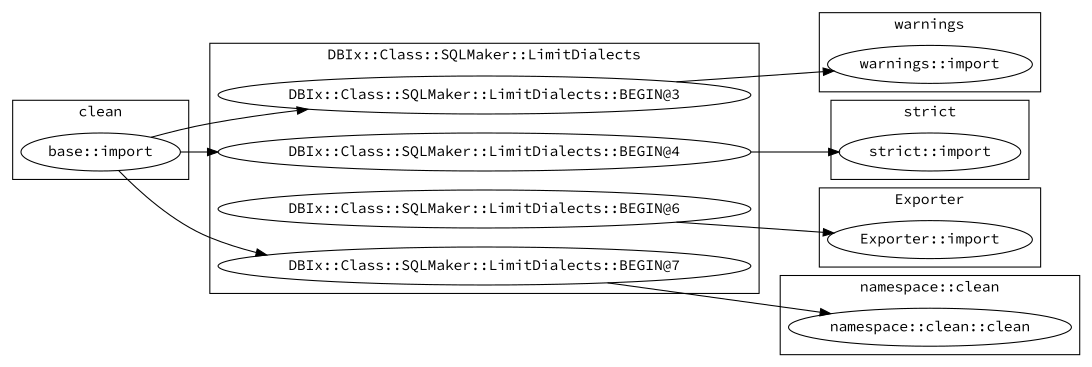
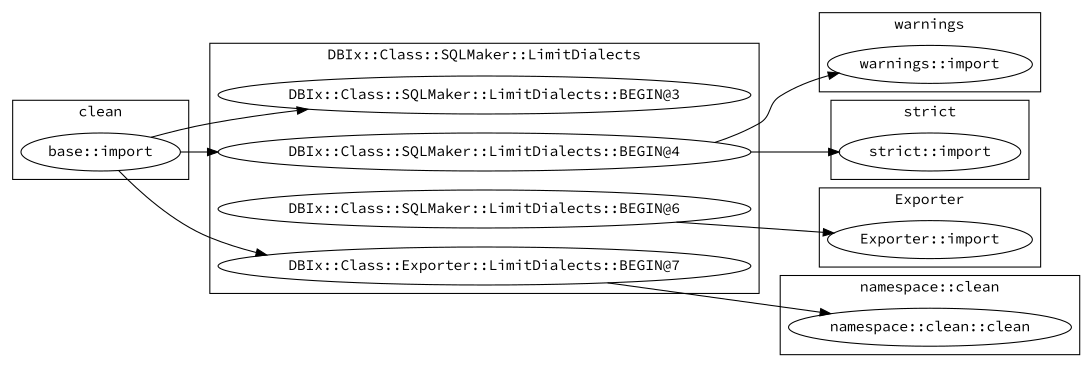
edge "DBIx::Class::SQLMaker::LimitDialects::BEGIN@3" -> "warnings::import": now "DBIx::Class::SQLMaker::LimitDialects::BEGIN@4" -> "warnings::import"
node "DBIx::Class::SQLMaker::LimitDialects::BEGIN@7": label "DBIx::Class::SQLMaker::LimitDialects::BEGIN@7" -> "DBIx::Class::Exporter::LimitDialects::BEGIN@7"
